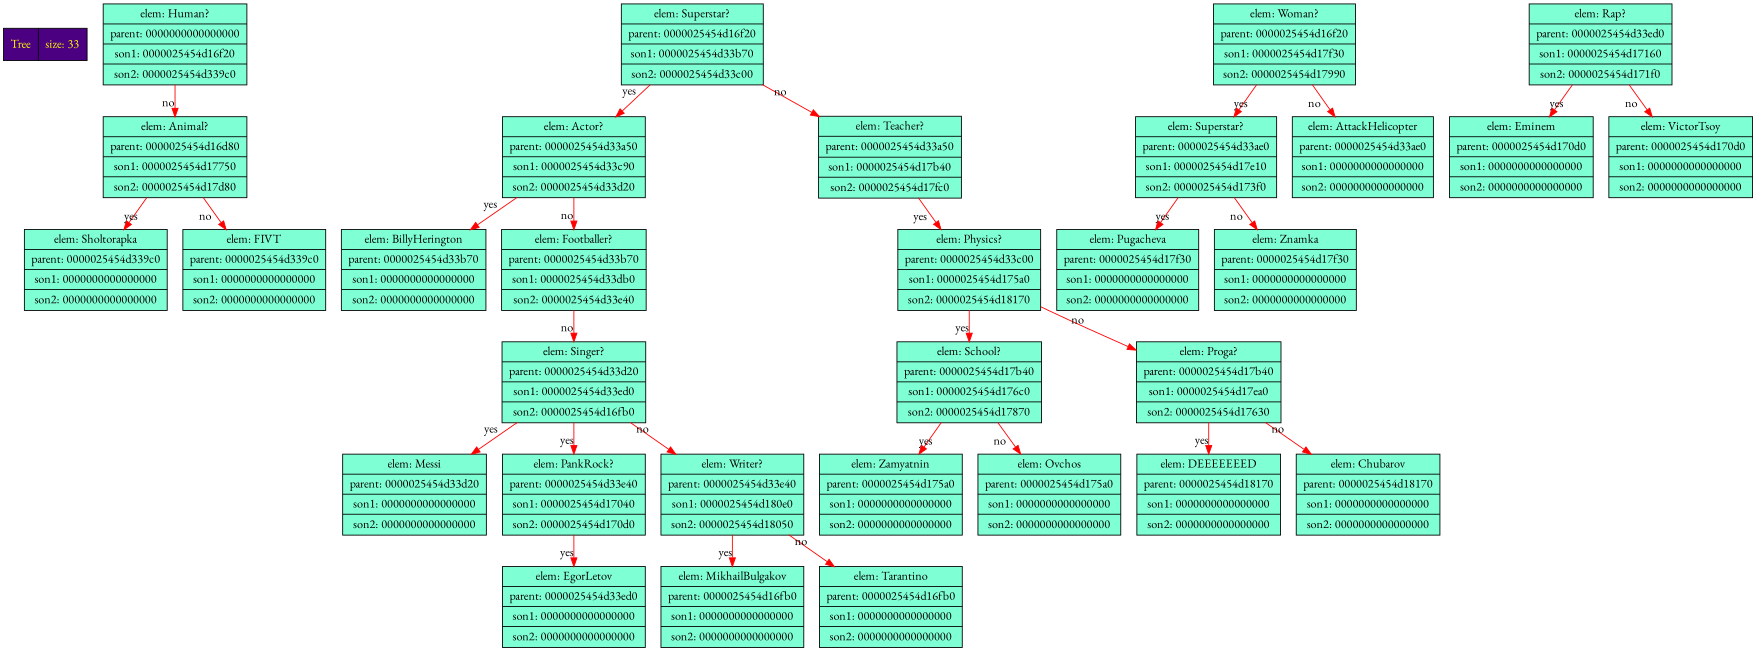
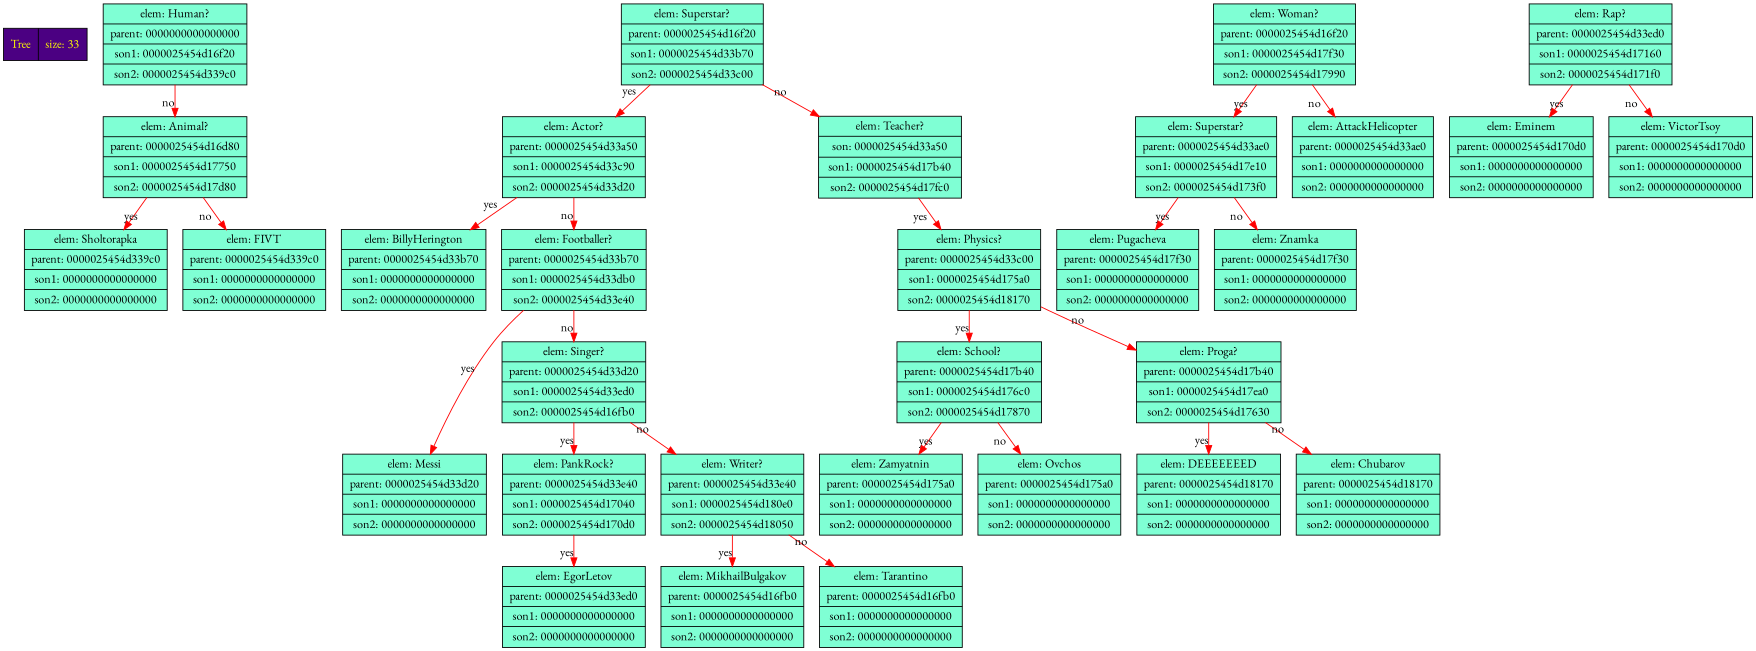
node "elem: Teacher?": text "parent: 0000025454d33a50" -> "son: 0000025454d33a50"
edge "elem: Singer?" -> "elem: Messi": now "elem: Footballer?" -> "elem: Messi"
